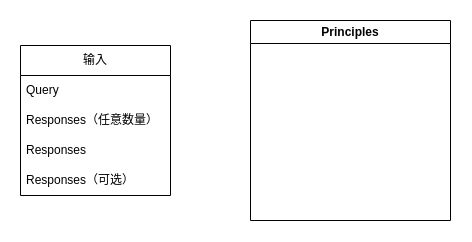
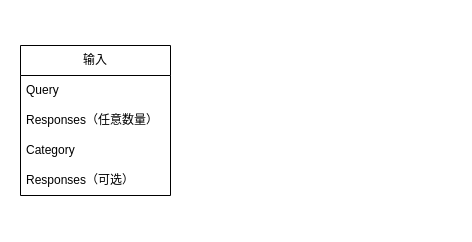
node "Principles": removed
node "Responses": label "Responses" -> "Category"
